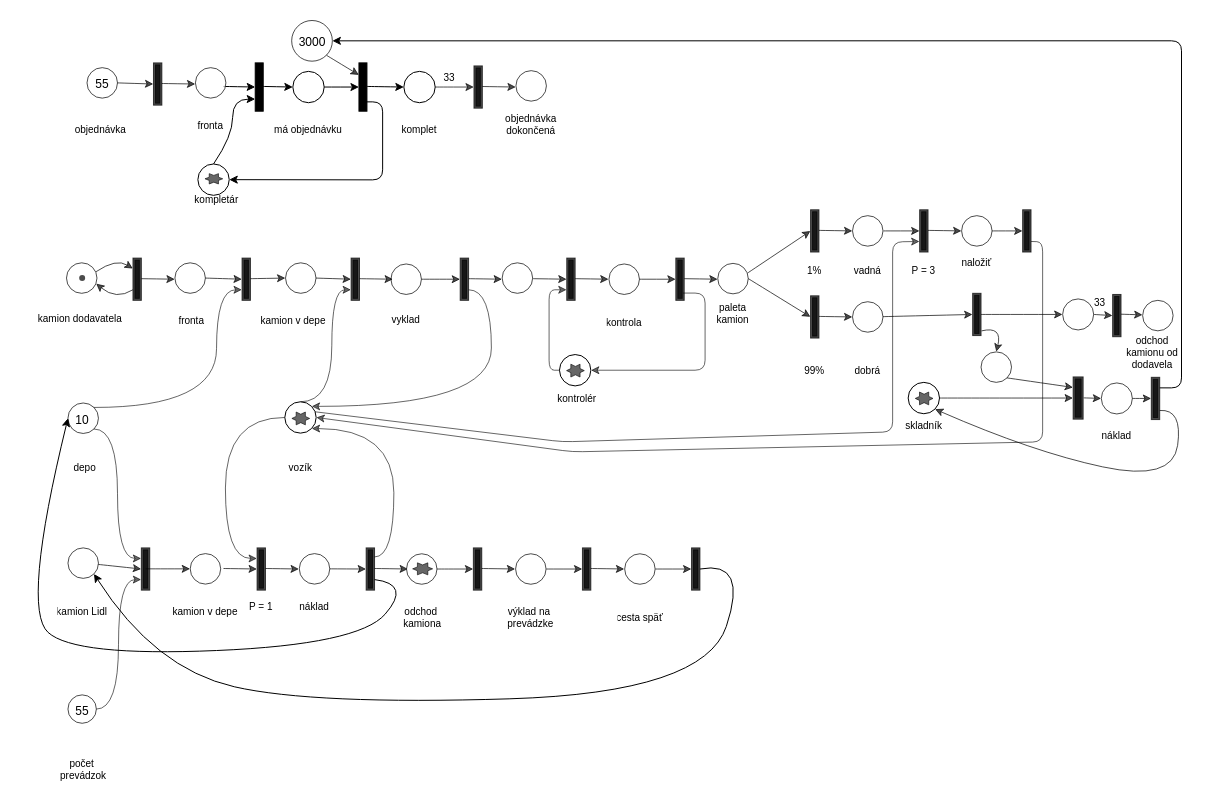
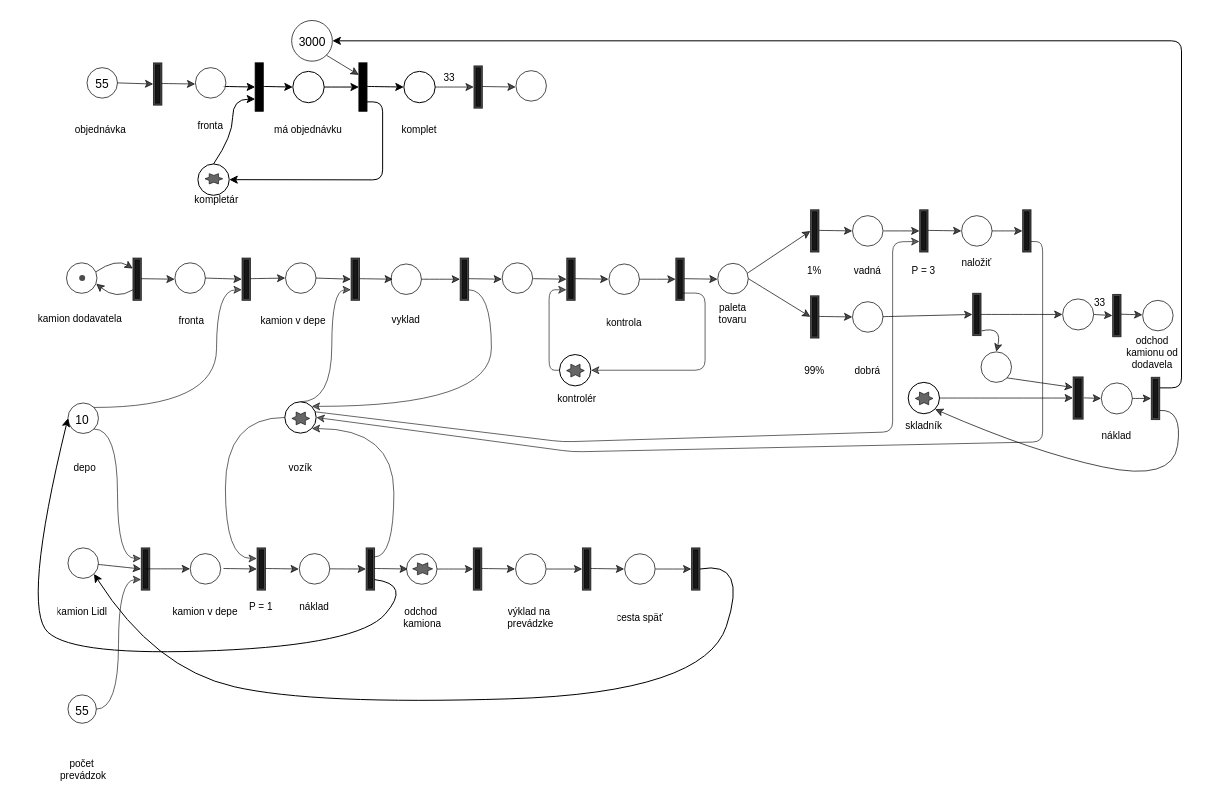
node "objednávka dokončená": removed
node "paleta kamion": label "paleta kamion" -> "paleta tovaru"
